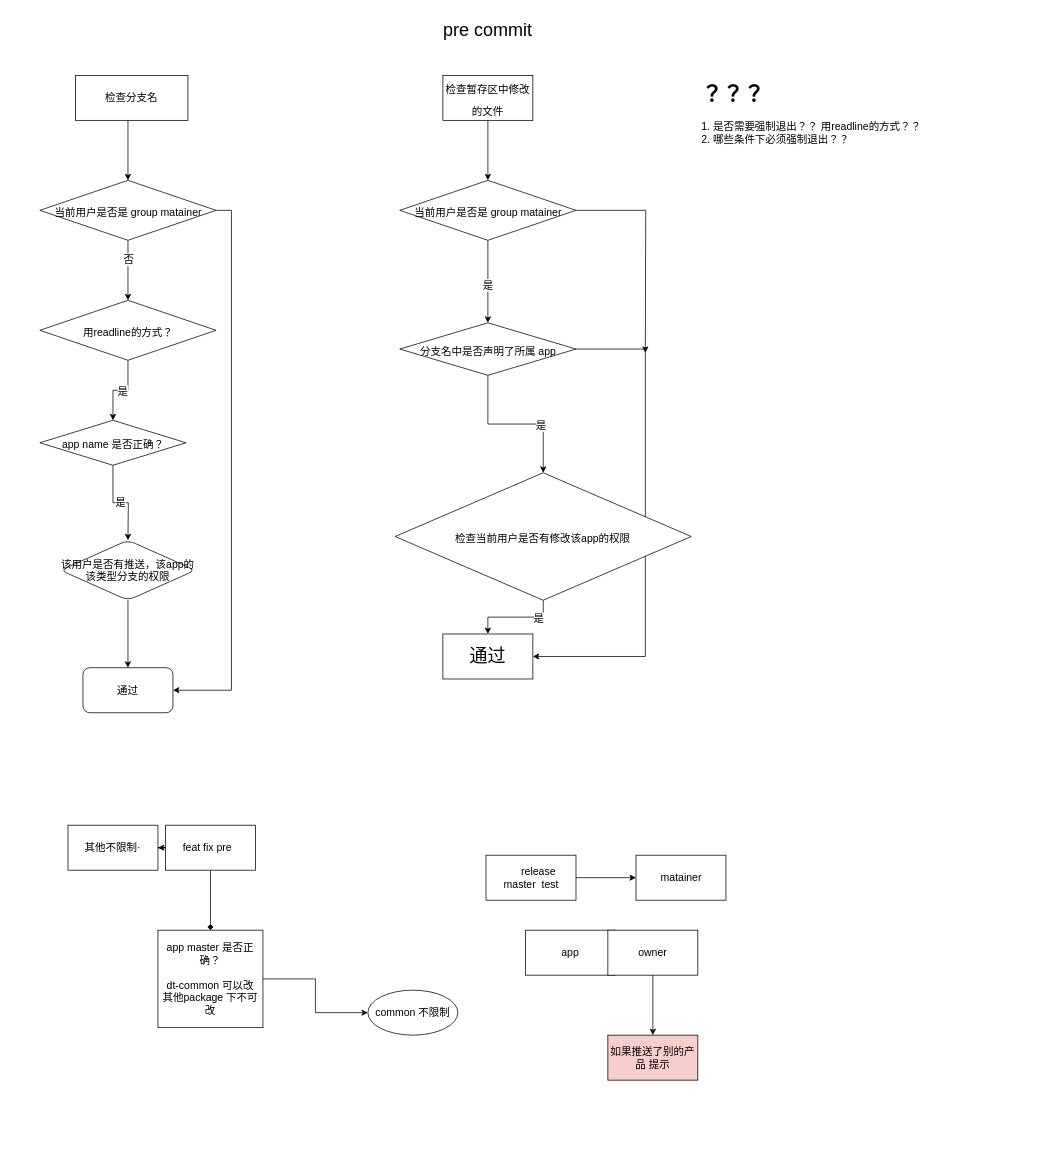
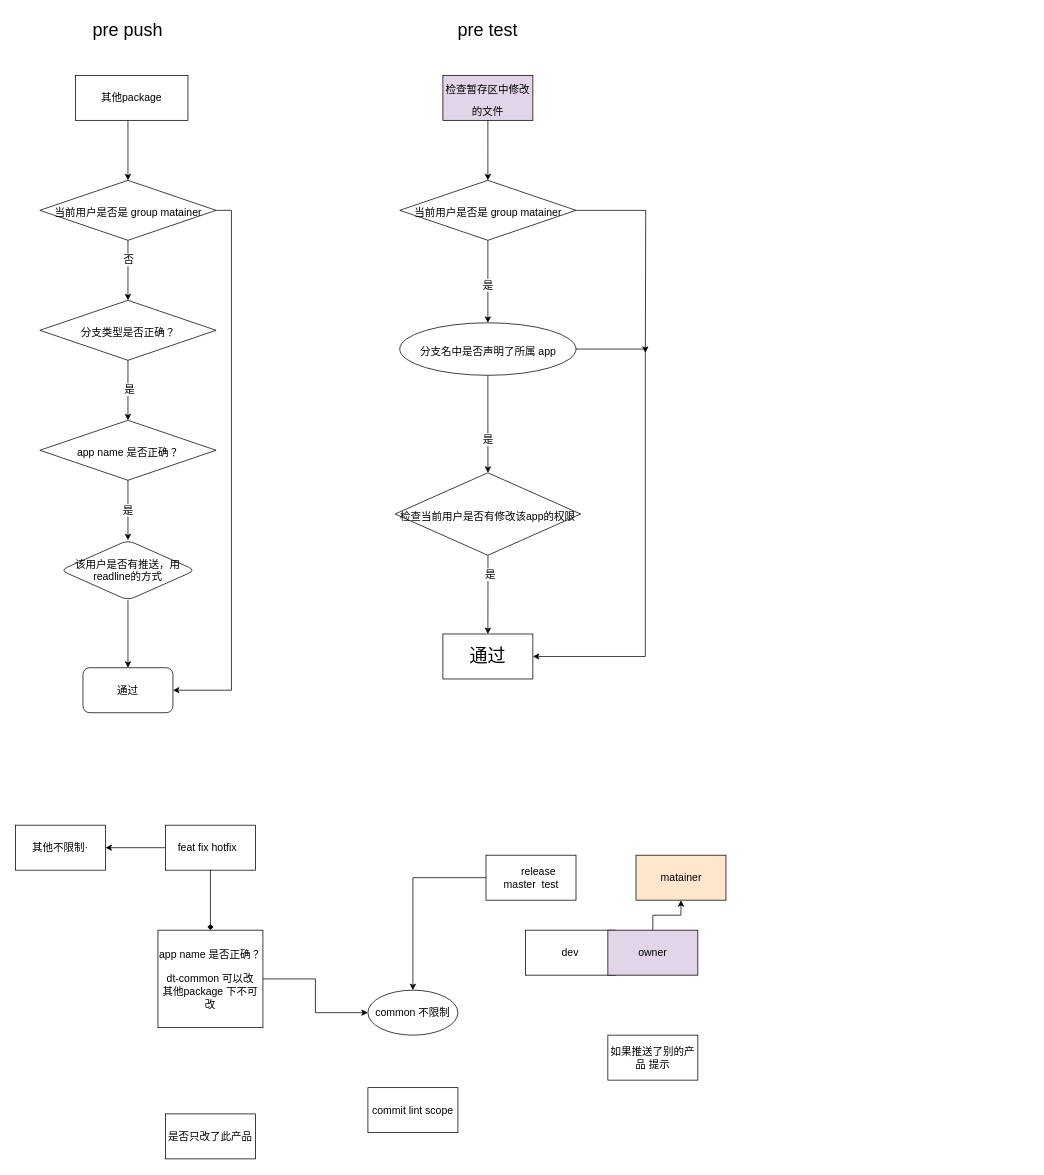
node "pre push": added
node "pre commit": label "pre commit" -> "pre test"
node "检查分支名": label "检查分支名" -> "其他package"
node "检查暂存区中修改的文件": fillcolor #ffffff -> #e1d5e7
node "？？？ 1. 是否需要强制退出？？ 用readline的方式？？ 2. 哪些条件下必须强制退出？？": removed
node "用readline的方式？": label "用readline的方式？" -> "分支类型是否正确？"
node "分支名中是否声明了所属 app": shape diamond -> ellipse
node "app name 是否正确？": size 146x45 -> 176x60
node "检查当前用户是否有修改该app的权限": size 296x128 -> 186x83
node "该用户是否有推送，该app的该类型分支的权限": label "该用户是否有推送，该app的该类型分支的权限" -> "该用户是否有推送，用readline的方式"
node "其他不限制·": moved (113, 848) -> (60, 848)
node "feat fix pre": label "feat fix pre" -> "feat fix hotfix"
edge "release master test" -> "matainer": now "release master test" -> "common 不限制"
node "matainer": fillcolor #ffffff -> #ffe6cc
node "app": label "app" -> "dev"
node "owner": fillcolor #ffffff -> #e1d5e7
node "app master 是否正确？ dt-common 可以改 其他package 下不可改": label "app master 是否正确？ dt-common 可以改 其他package 下不可改" -> "app name 是否正确？ dt-common 可以改 其他package 下不可改"
edge "owner" -> "如果推送了别的产品 提示": now "owner" -> "matainer"
node "如果推送了别的产品 提示": fillcolor #f8cecc -> #ffffff
node "commit lint scope": added
node "是否只改了此产品": added
